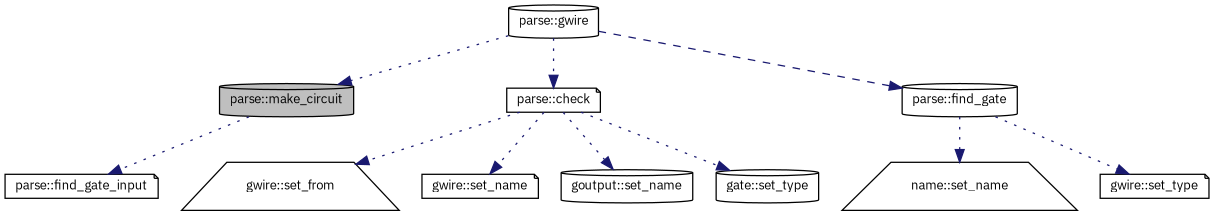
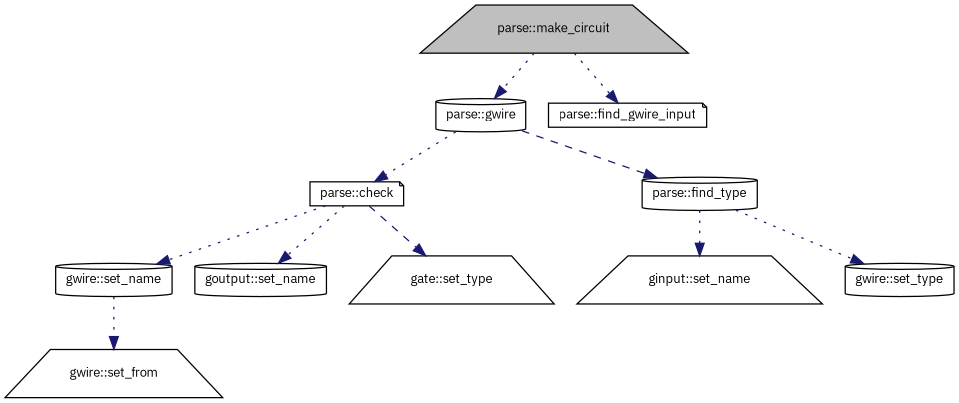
edge "parse::gwire" -> "parse::make_circuit": reversed
node "parse::make_circuit": shape cylinder -> trapezium
node "parse::find_gate": label "parse::find_gate" -> "parse::find_type"
edge "parse::check" -> "gwire::set_from": now "gwire::set_name" -> "gwire::set_from"
edge "parse::check" -> "gate::set_type": style dotted -> dashed
node "parse::find_gate_input": label "parse::find_gate_input" -> "parse::find_gwire_input"
node "gwire::set_name": shape note -> cylinder
node "gate::set_type": shape cylinder -> trapezium
node "name::set_name": label "name::set_name" -> "ginput::set_name"
node "gwire::set_type": shape note -> cylinder
